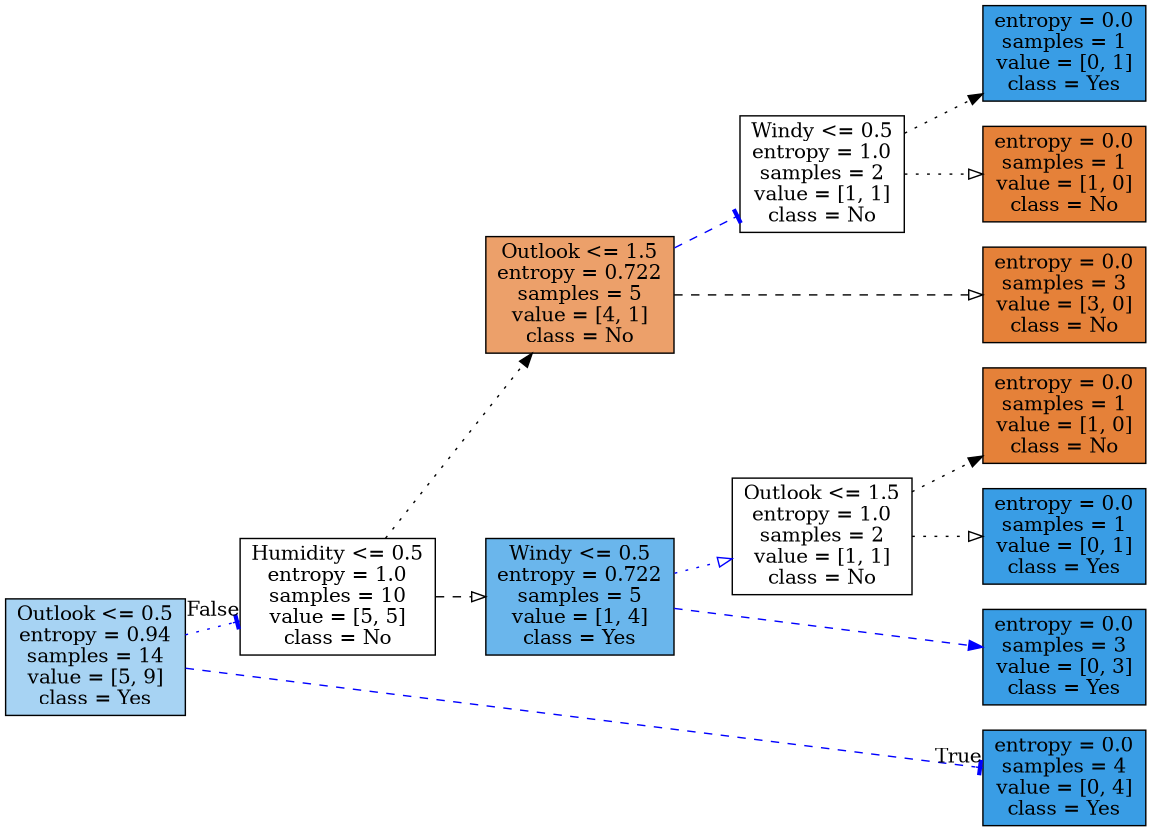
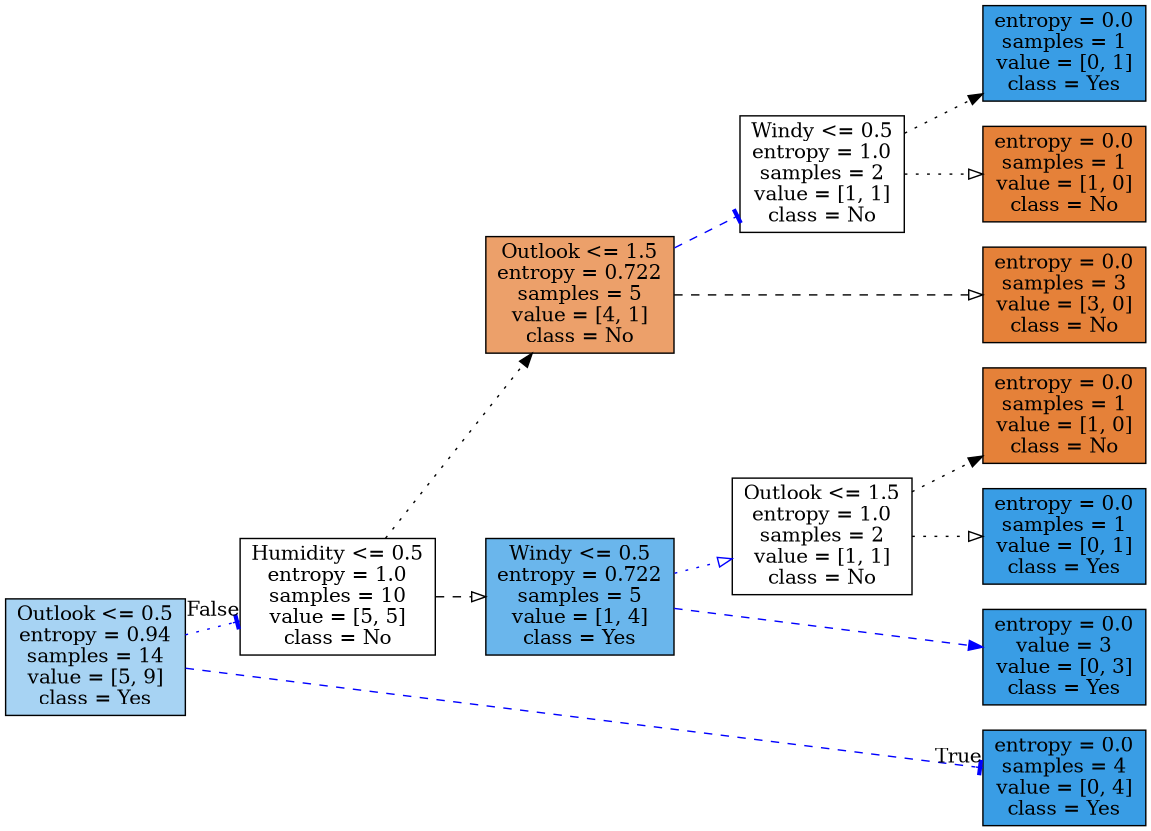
node "entropy = 0.0 samples = 3 value = [0, 3] class = Yes": label "entropy = 0.0 samples = 3 value = [0, 3] class = Yes" -> "entropy = 0.0 value = 3 value = [0, 3] class = Yes"
